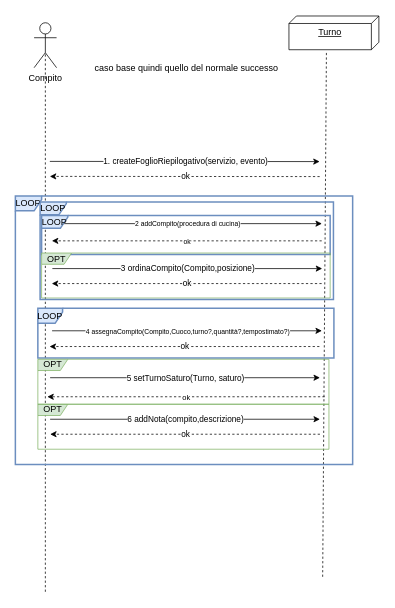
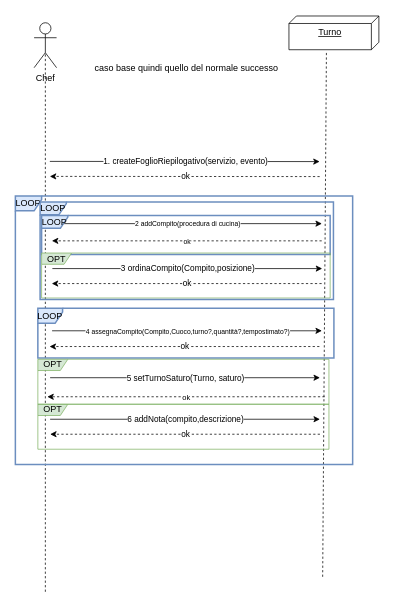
node "Compito": label "Compito" -> "Chef"
